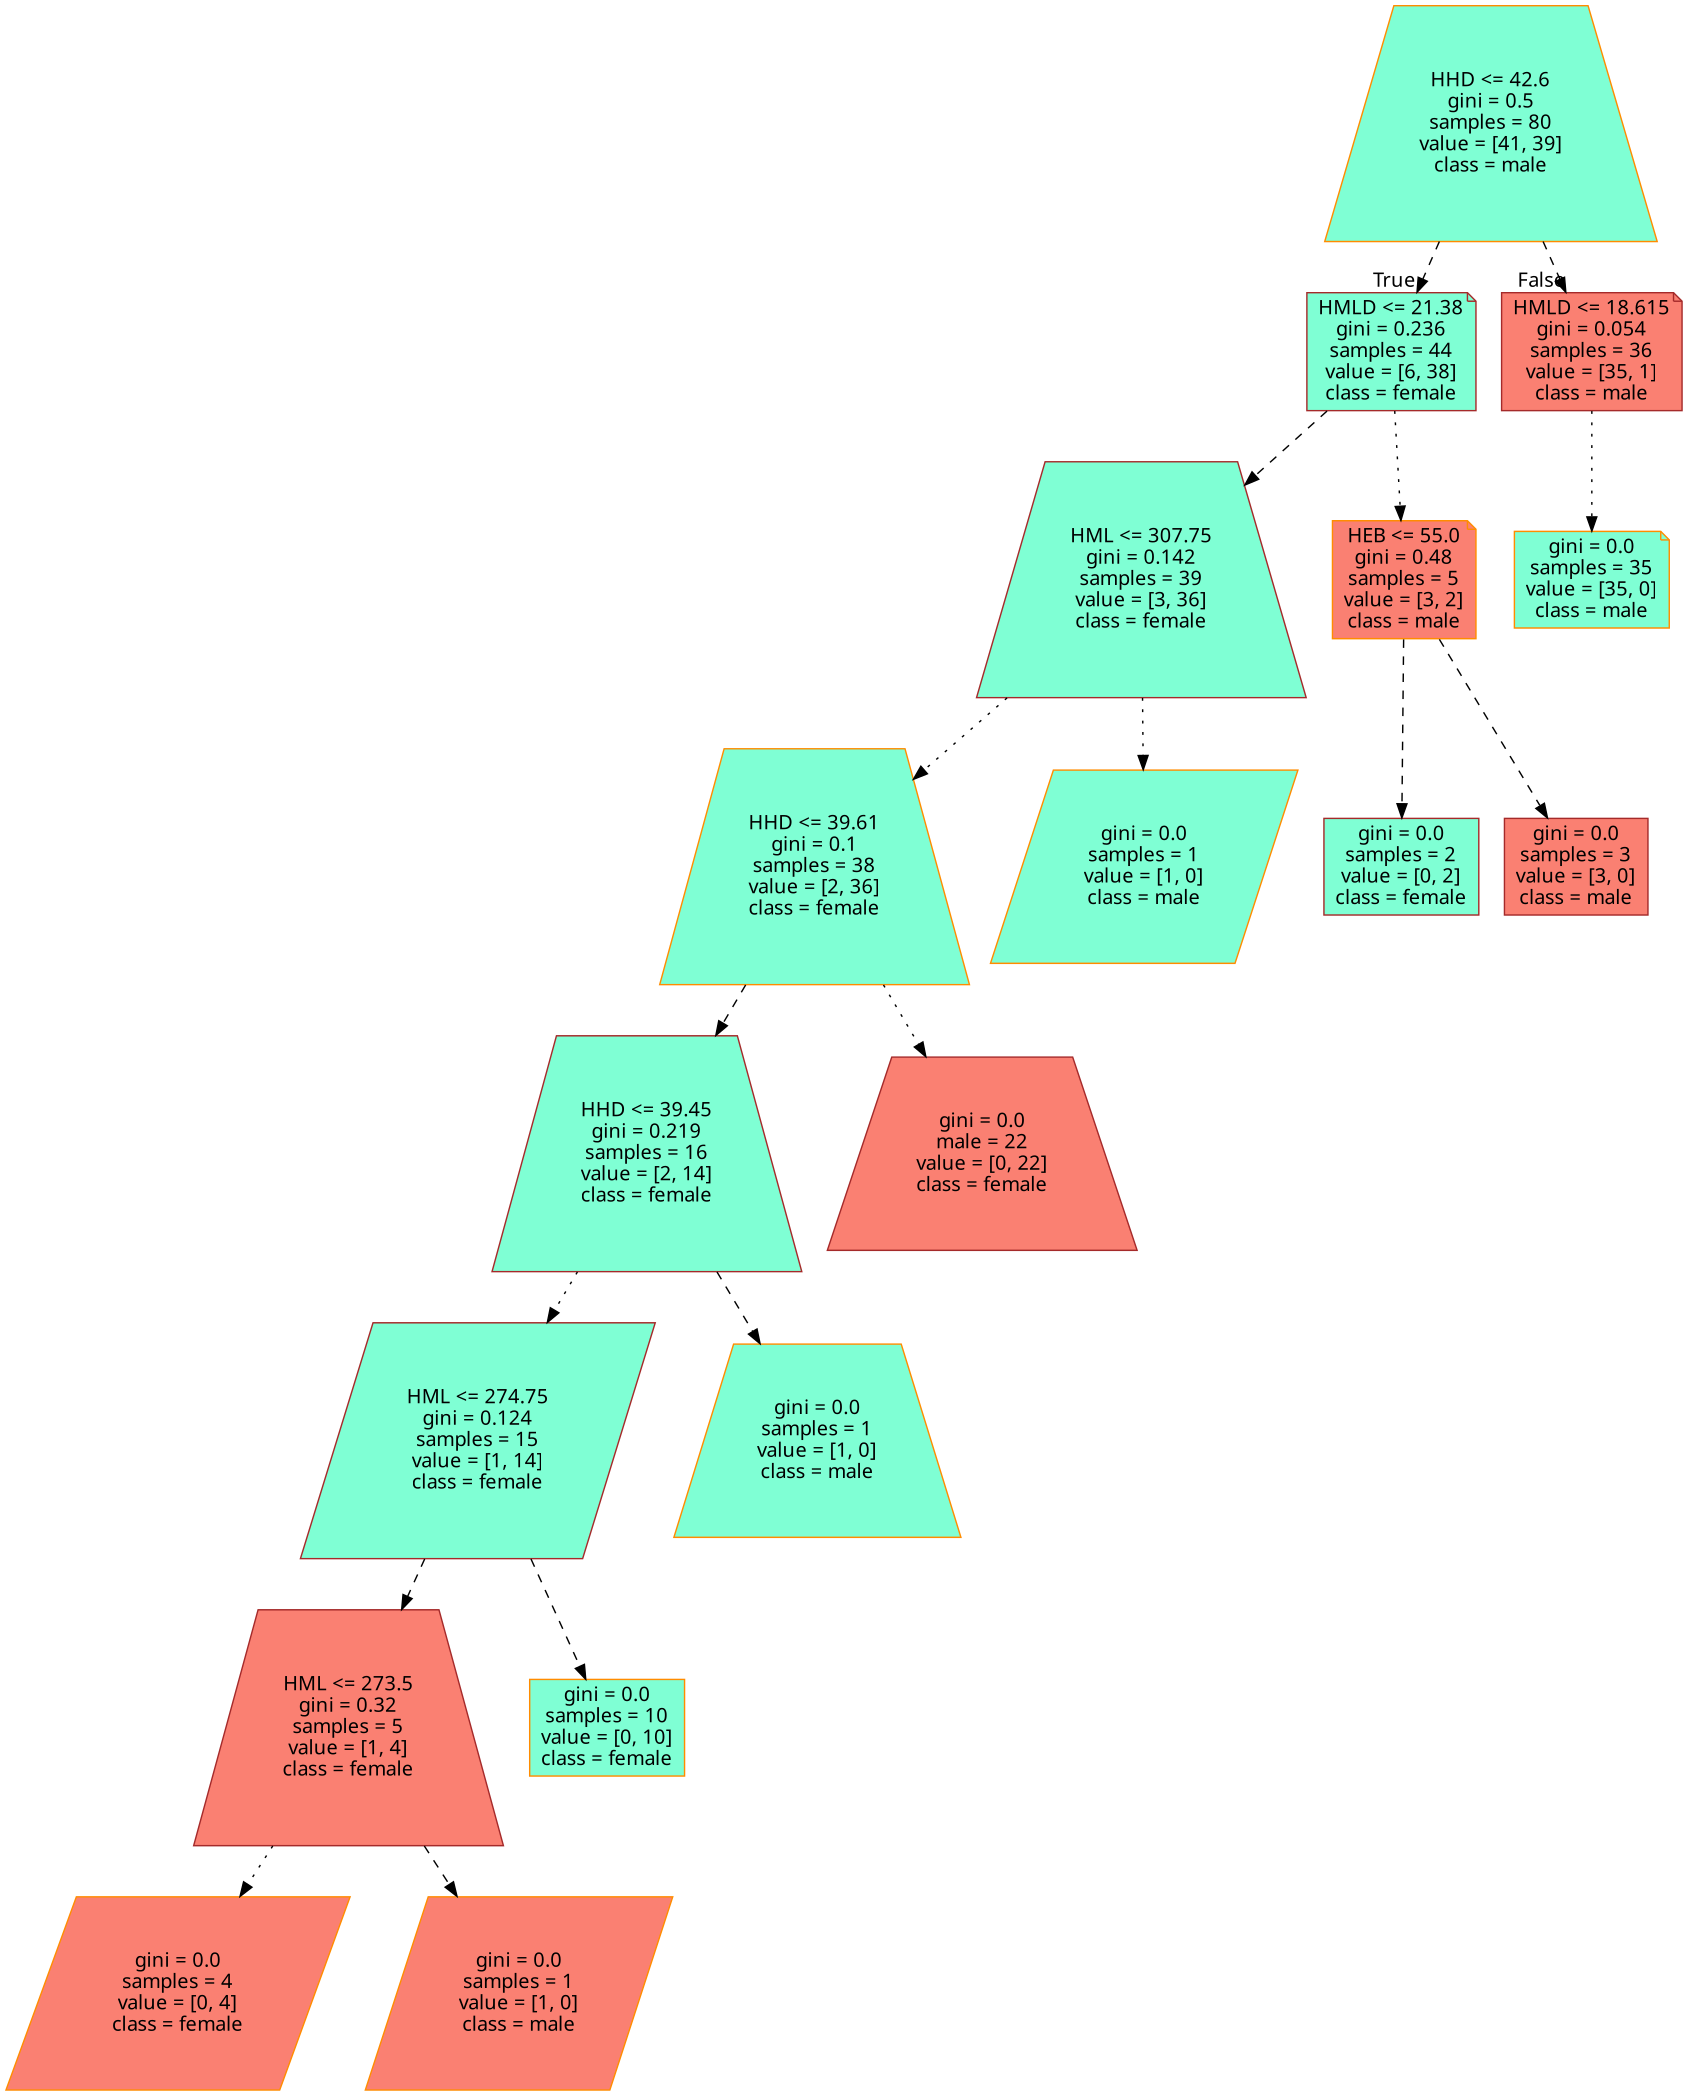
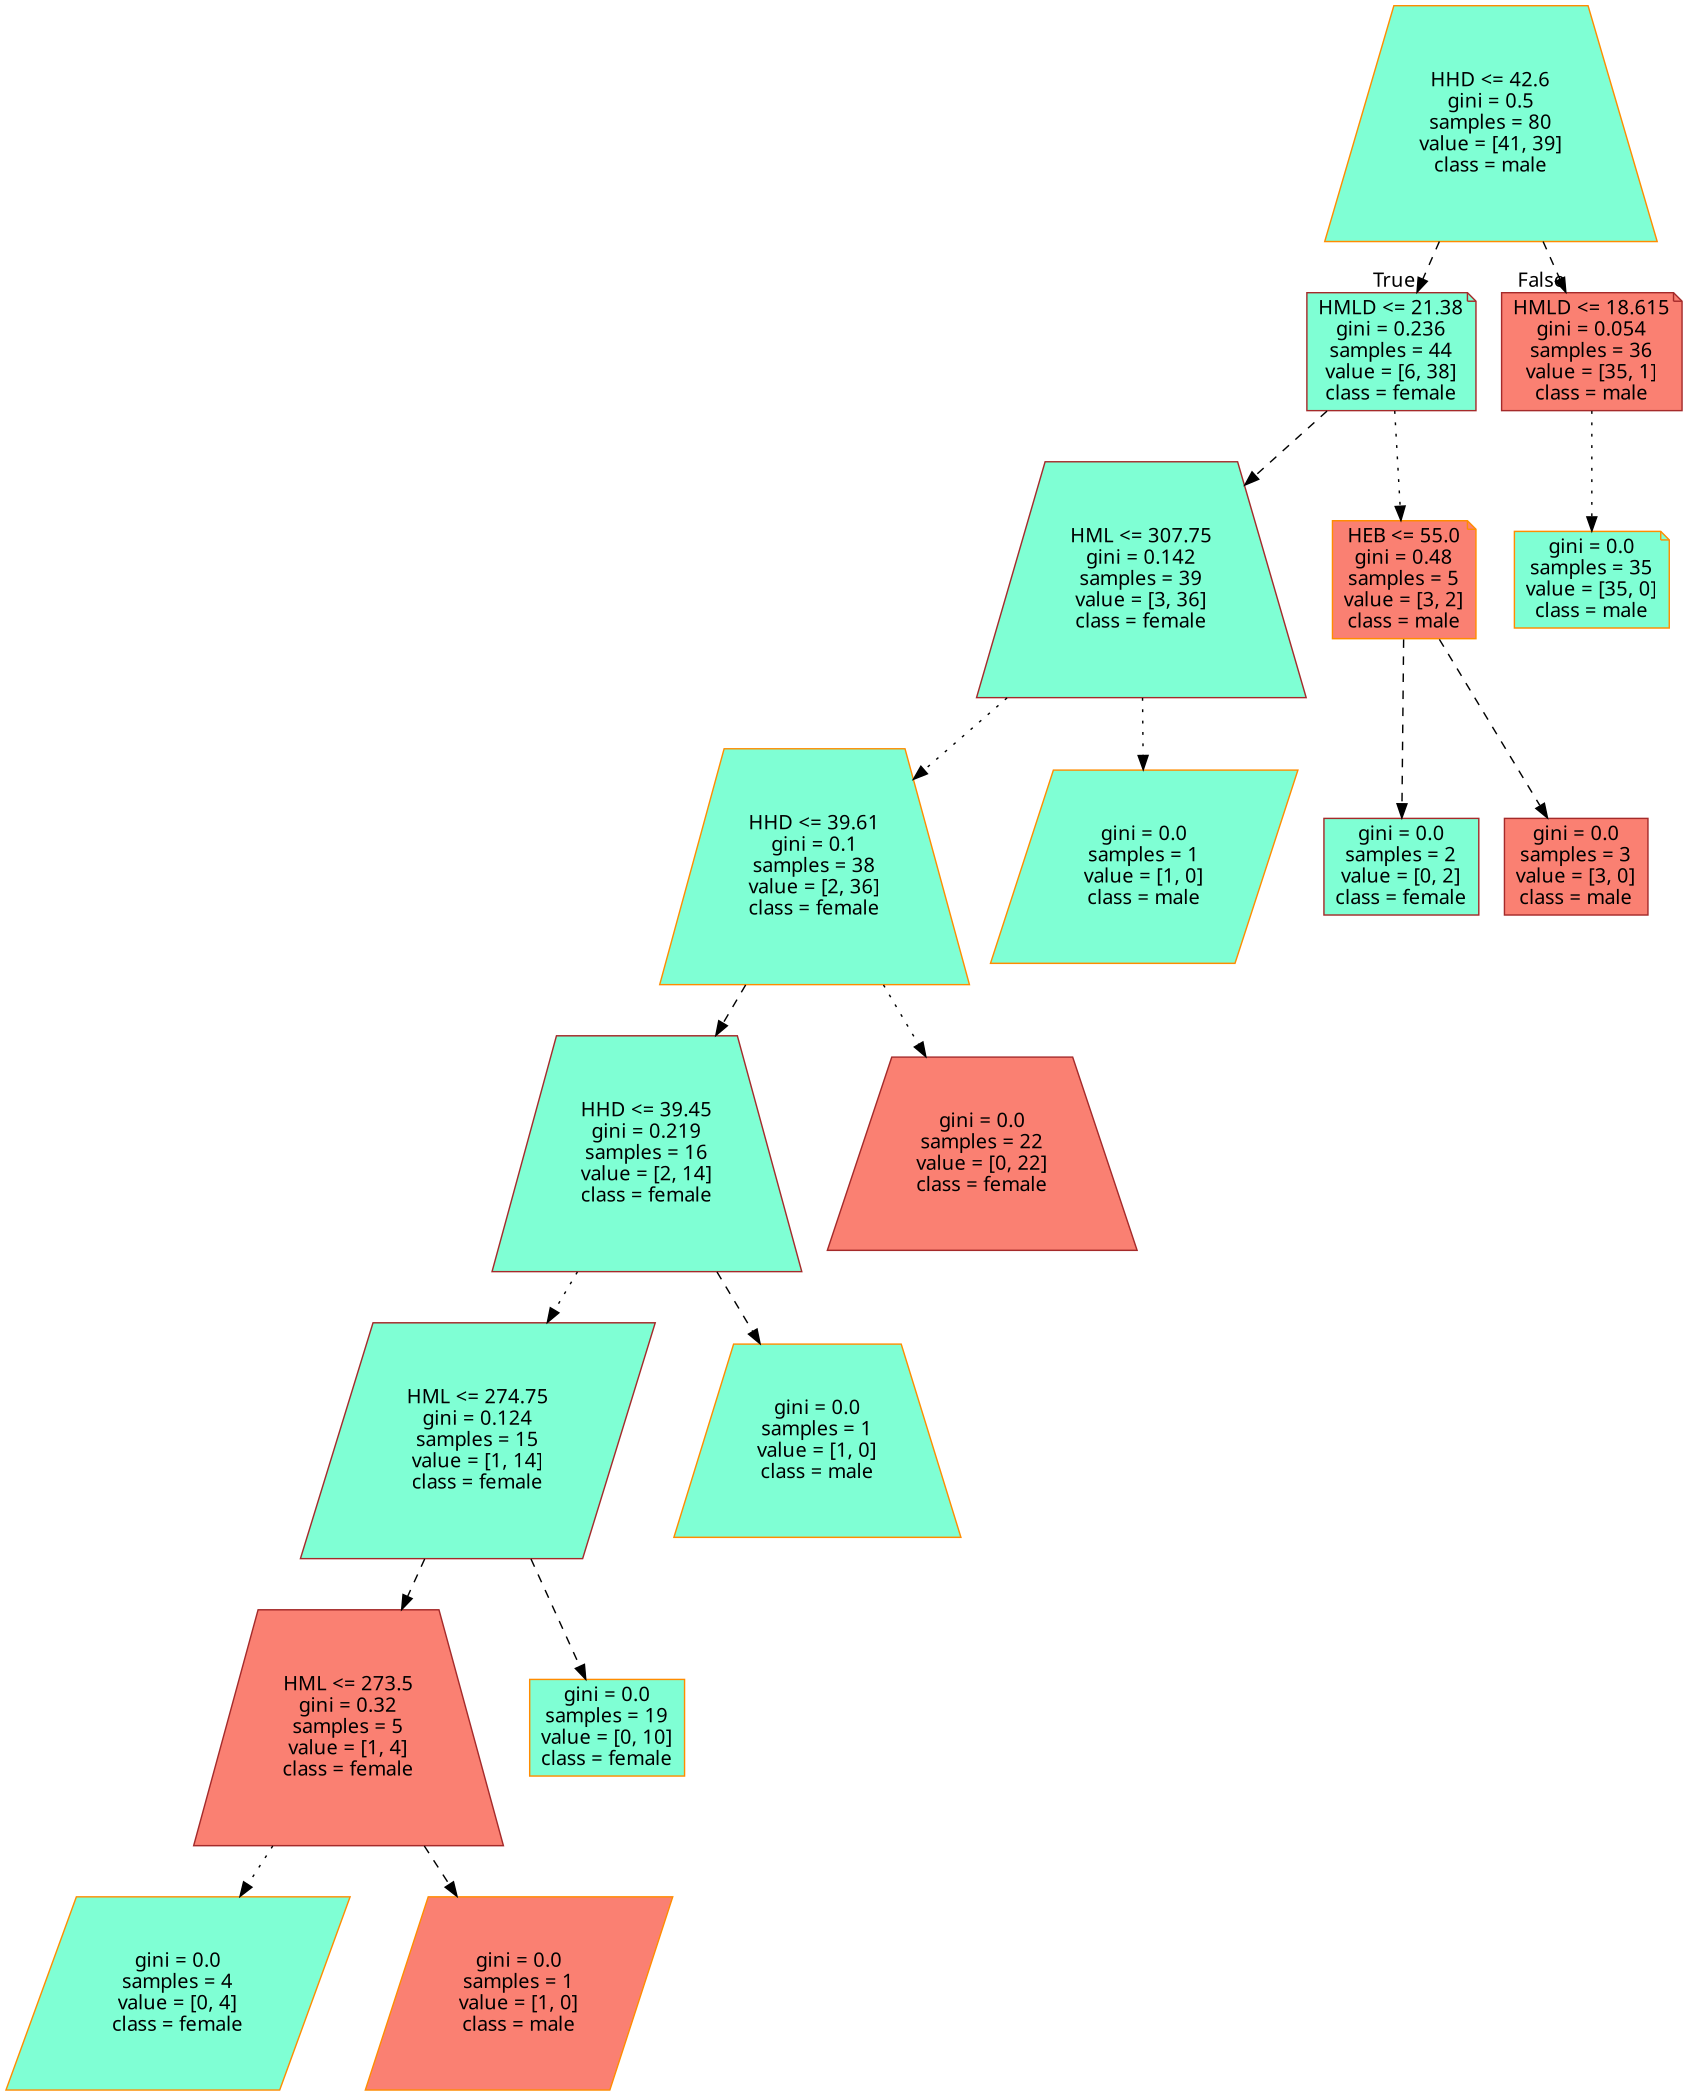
node "gini = 0.0 male = 22 value = [0, 22] class = female": label "gini = 0.0 male = 22 value = [0, 22] class = female" -> "gini = 0.0 samples = 22 value = [0, 22] class = female"
node "gini = 0.0 samples = 10 value = [0, 10] class = female": label "gini = 0.0 samples = 10 value = [0, 10] class = female" -> "gini = 0.0 samples = 19 value = [0, 10] class = female"
node "gini = 0.0 samples = 4 value = [0, 4] class = female": fillcolor salmon -> aquamarine
